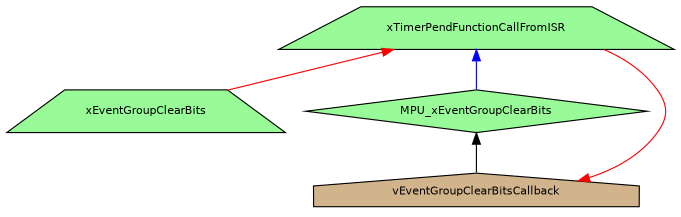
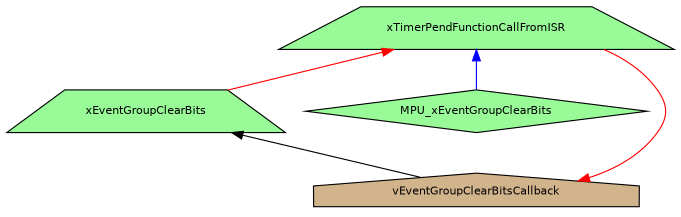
edge "vEventGroupClearBitsCallback" -> "MPU_xEventGroupClearBits": now "vEventGroupClearBitsCallback" -> "xEventGroupClearBits"
